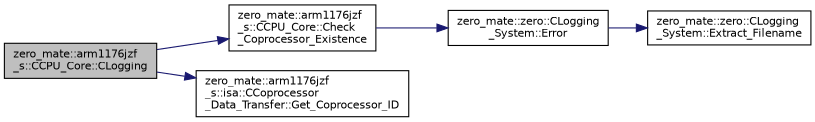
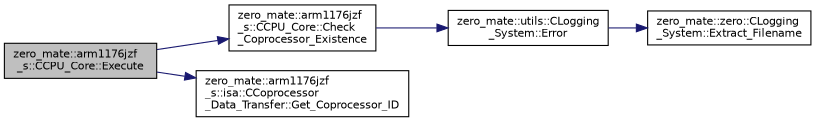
node "zero_mate::zero::CLogging _System::Error": label "zero_mate::zero::CLogging _System::Error" -> "zero_mate::utils::CLogging _System::Error"
node "zero_mate::arm1176jzf _s::CCPU_Core::CLogging": label "zero_mate::arm1176jzf _s::CCPU_Core::CLogging" -> "zero_mate::arm1176jzf _s::CCPU_Core::Execute"
